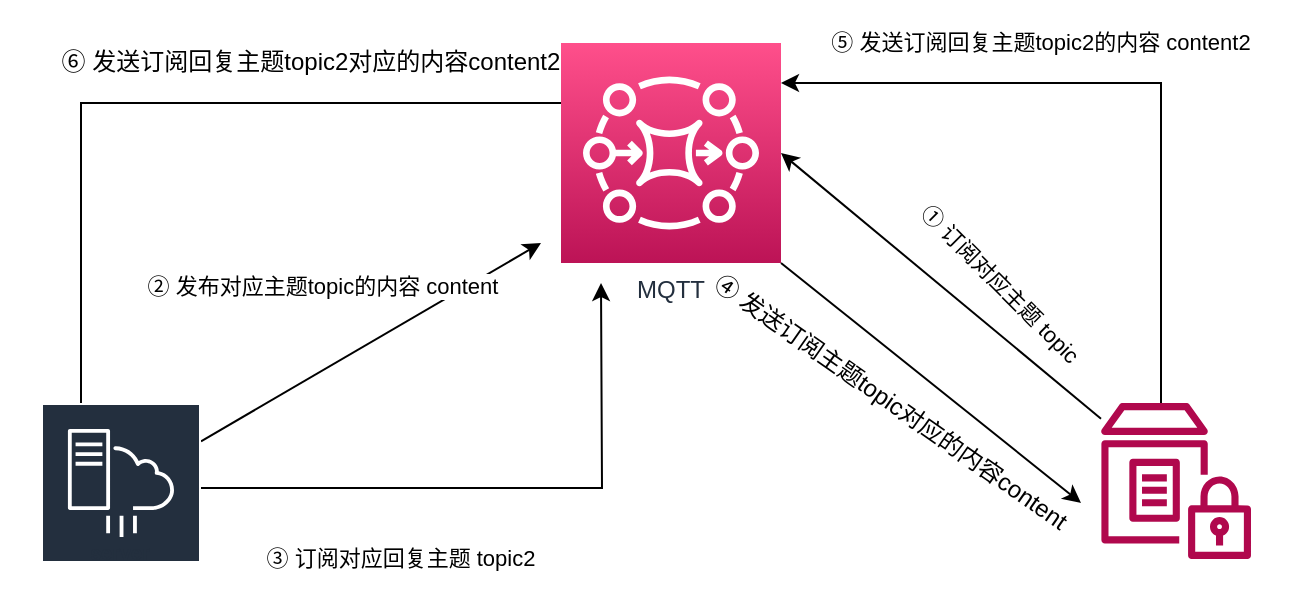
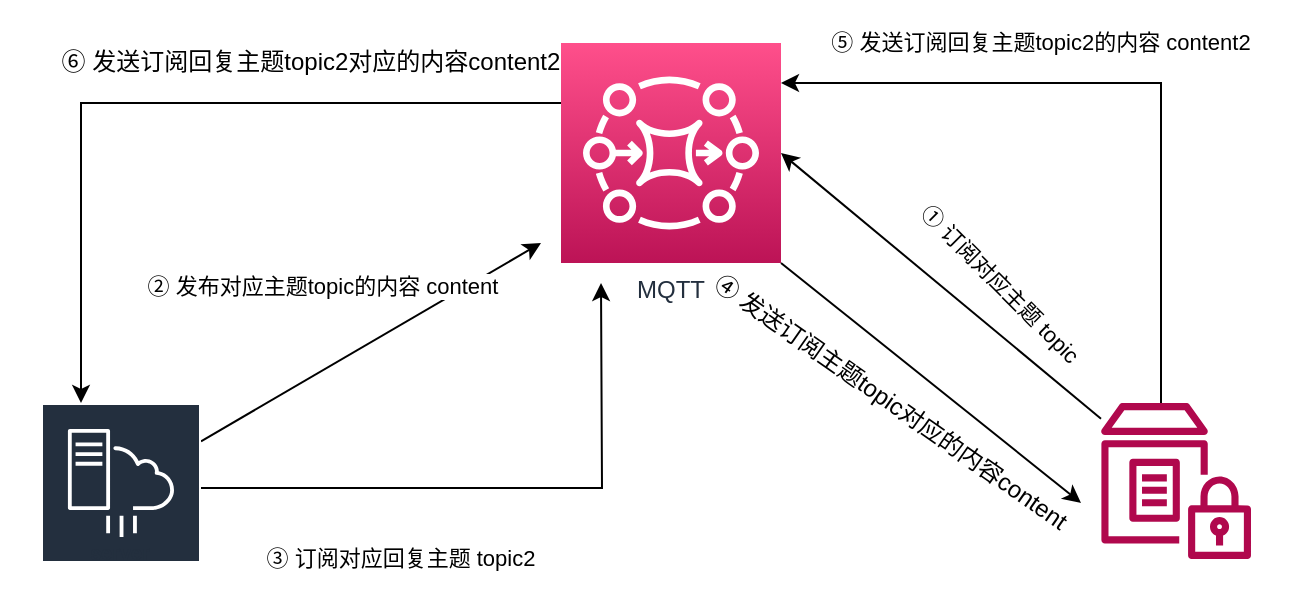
edge "MQTT" -- "server": arrowhead none -> classic
